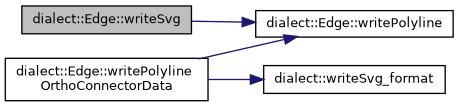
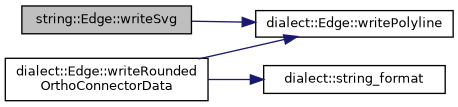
node "dialect::Edge::writeSvg": label "dialect::Edge::writeSvg" -> "string::Edge::writeSvg"
node "dialect::Edge::writePolyline OrthoConnectorData": label "dialect::Edge::writePolyline OrthoConnectorData" -> "dialect::Edge::writeRounded OrthoConnectorData"
node "dialect::writeSvg_format": label "dialect::writeSvg_format" -> "dialect::string_format"
